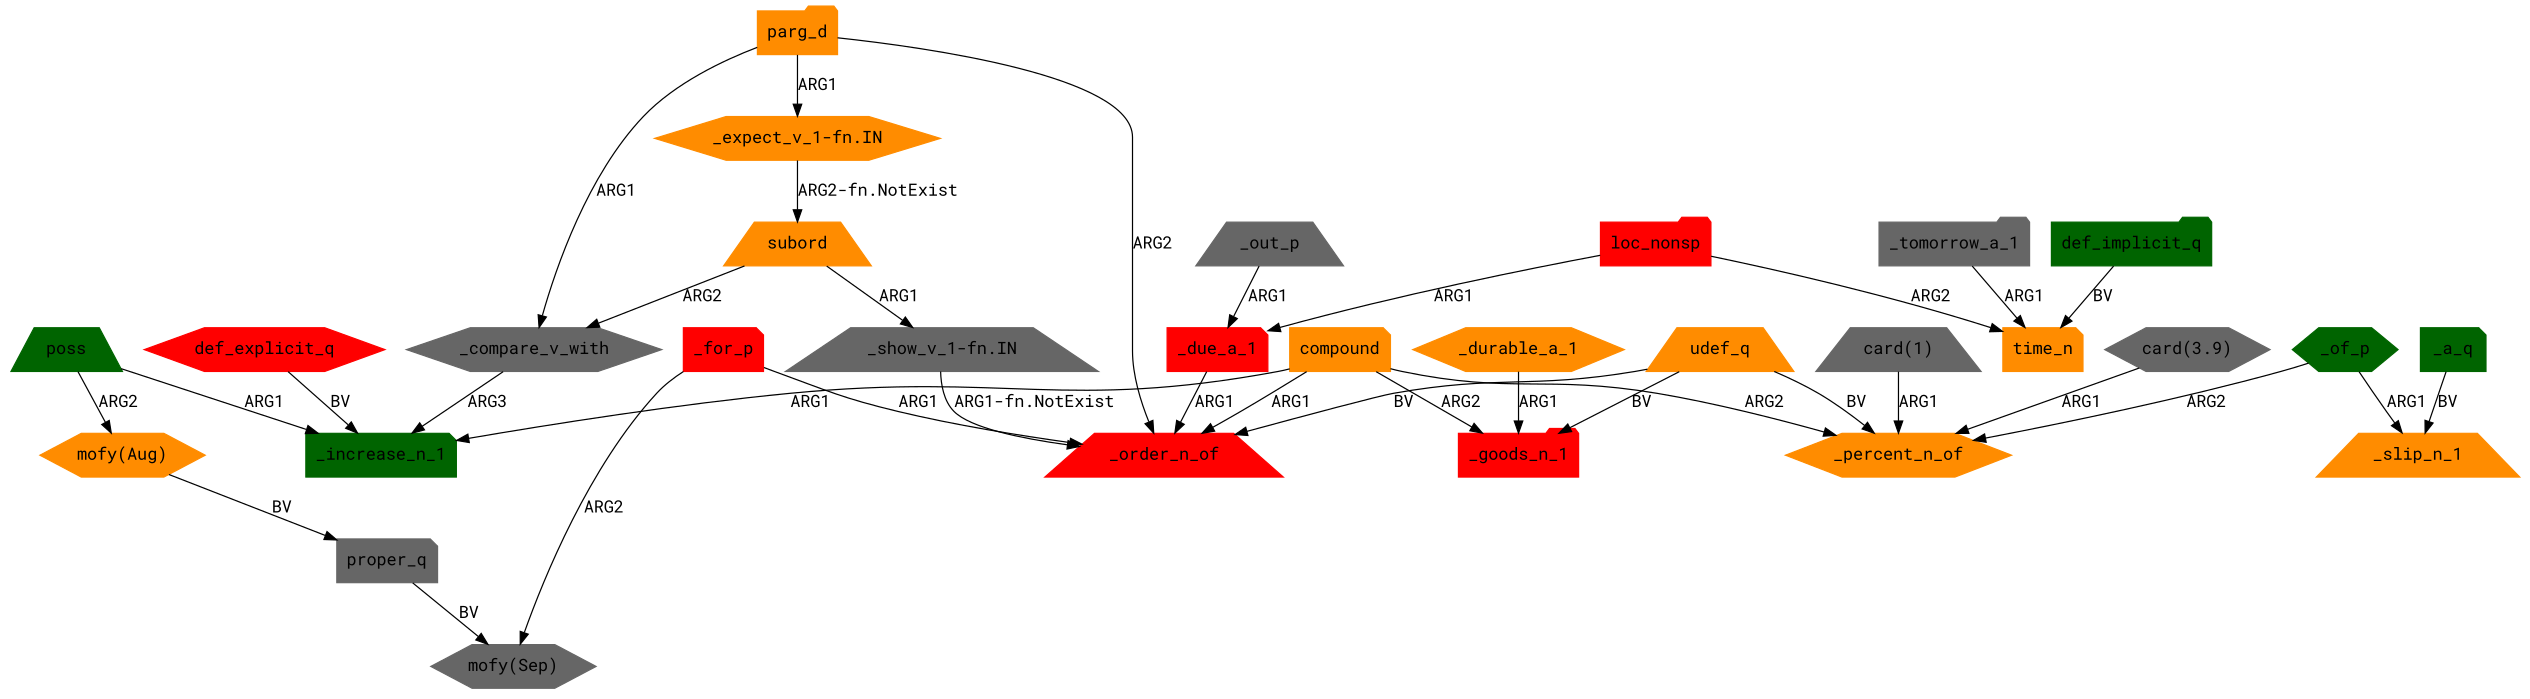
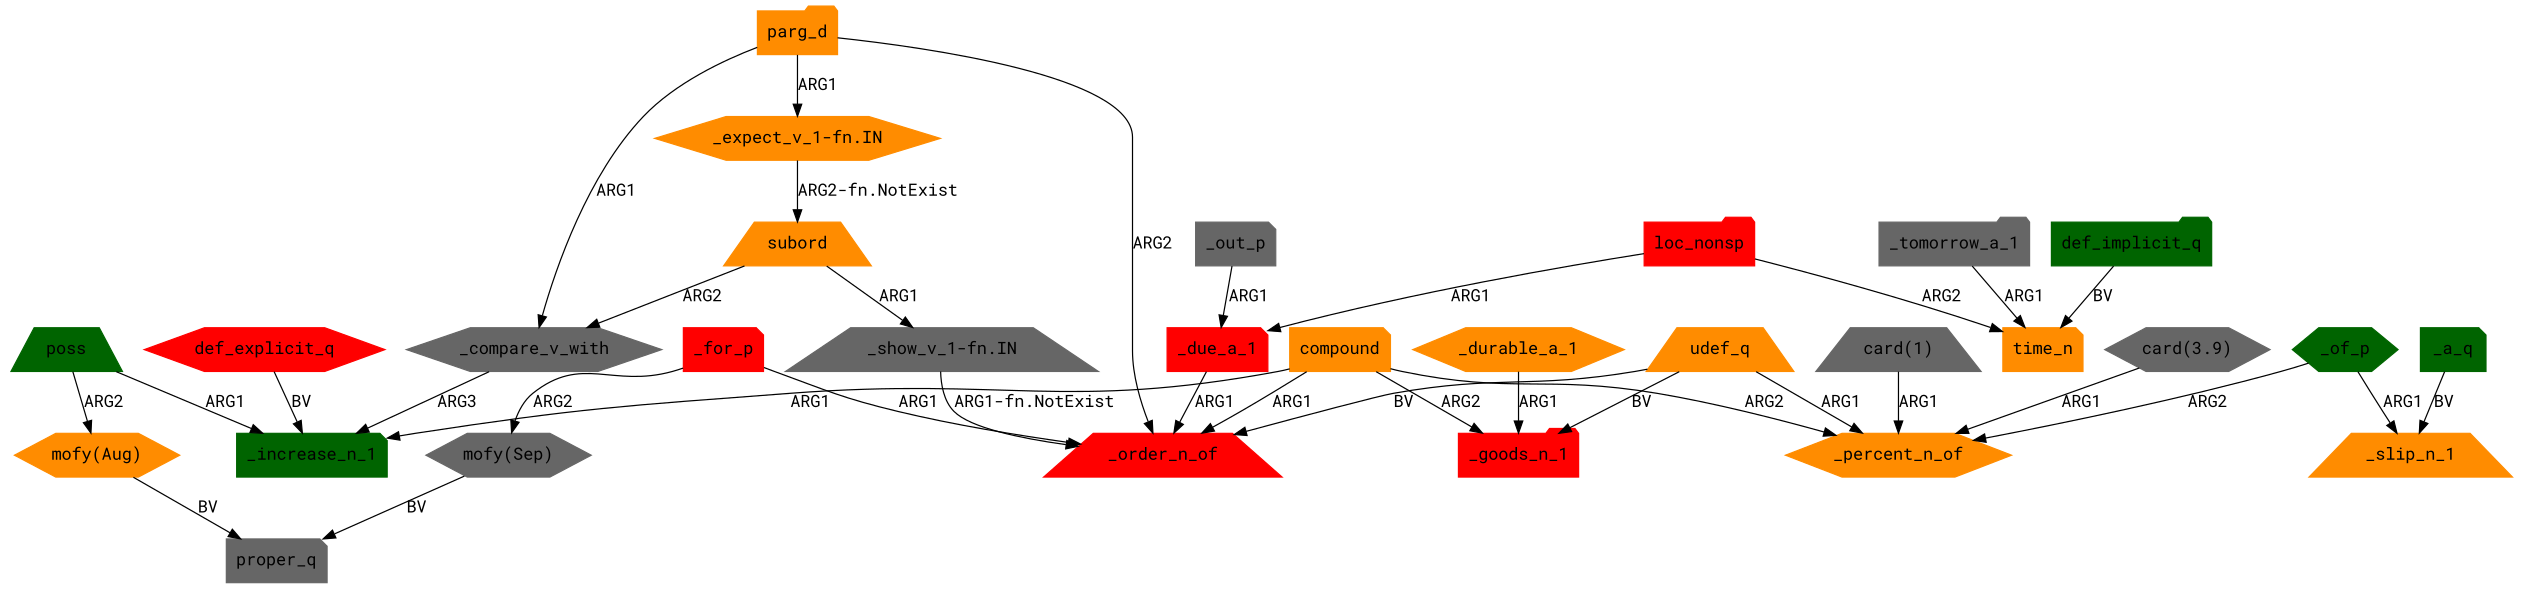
node "_out_p": shape trapezium -> note
edge "udef_q" -> "_percent_n_of": label "BV" -> "ARG1"
edge "proper_q" -> "mofy(Sep)": reversed
